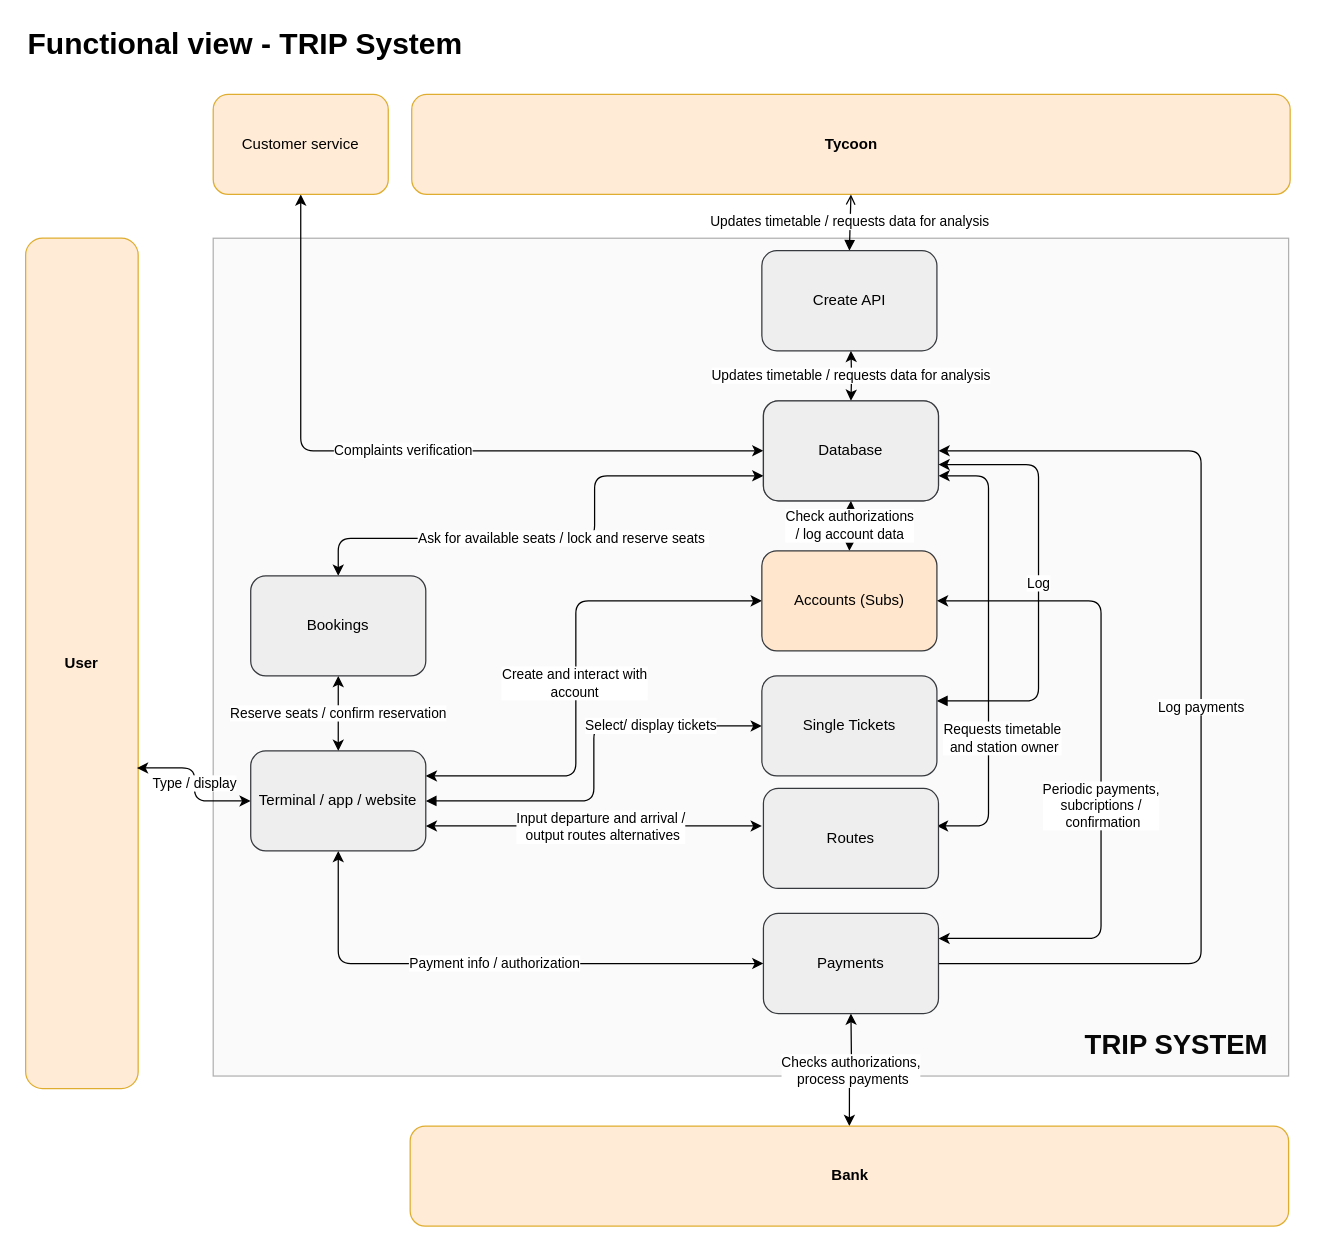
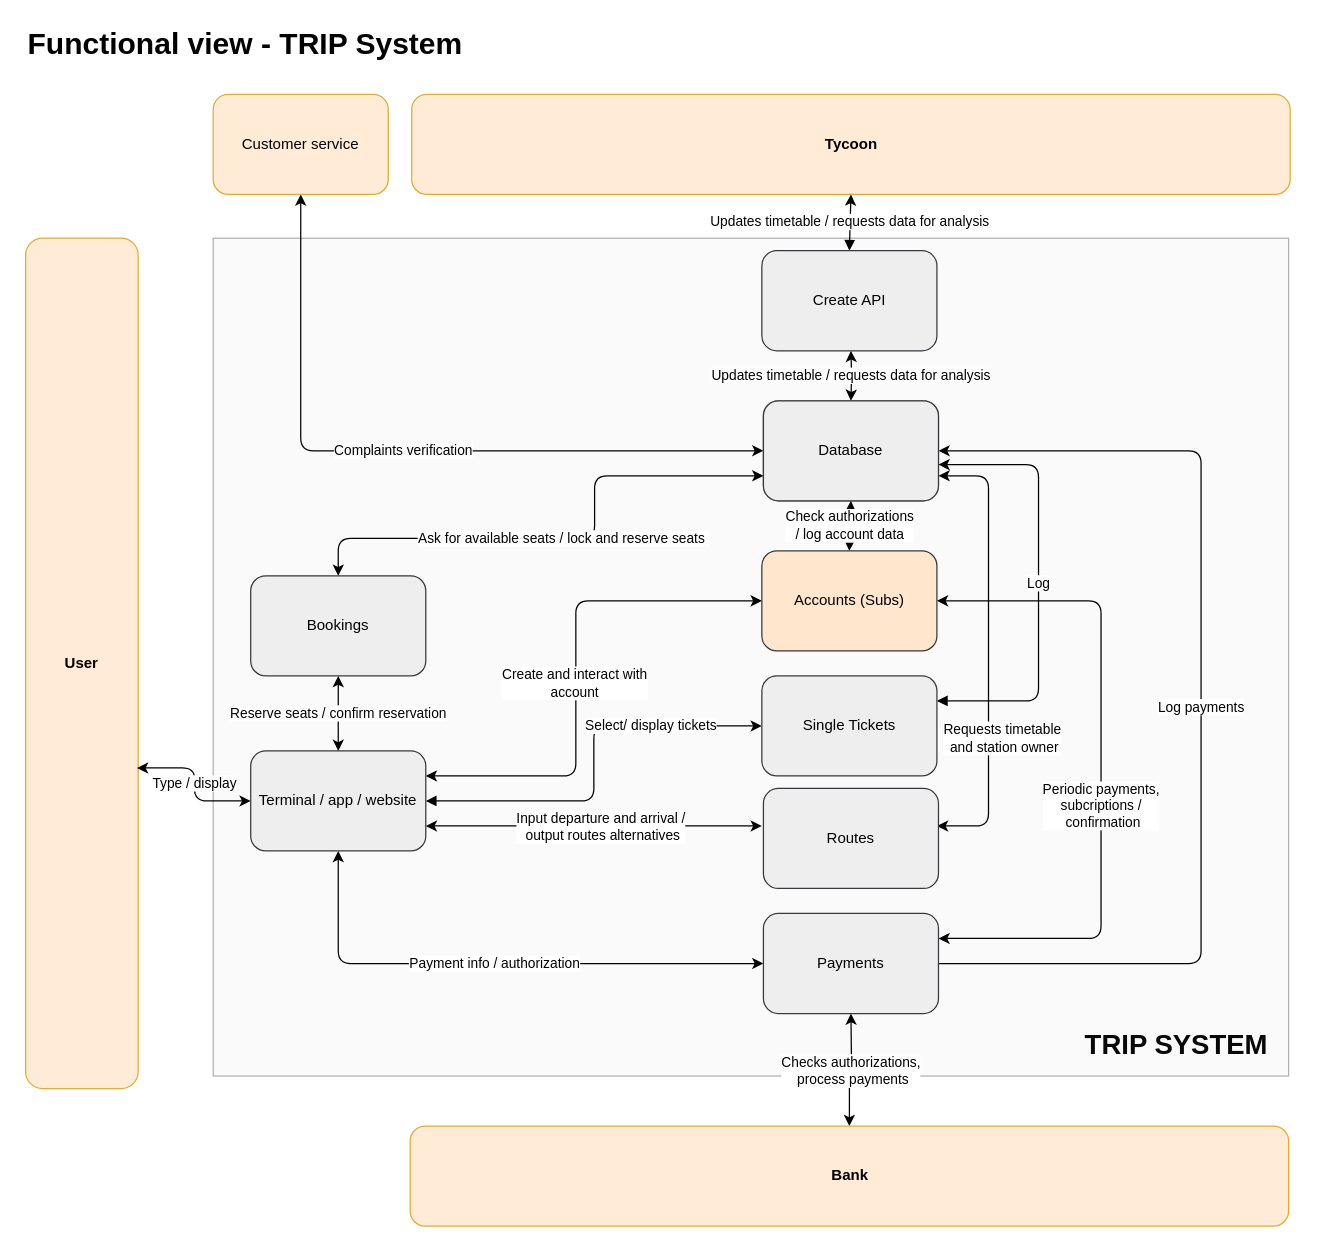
edge "Tycoon" -- "Create API": arrowhead open -> classic
